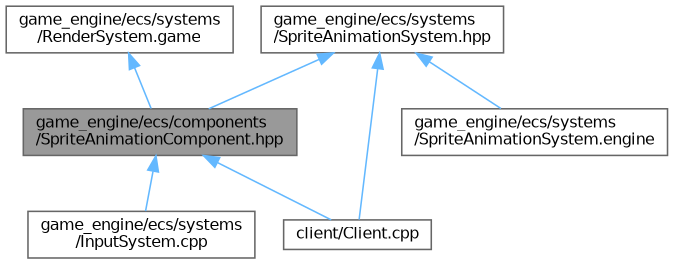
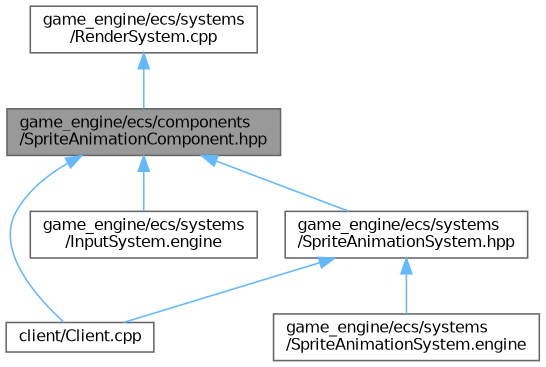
node "game_engine/ecs/systems /RenderSystem.game": label "game_engine/ecs/systems /RenderSystem.game" -> "game_engine/ecs/systems /RenderSystem.cpp"
edge "game_engine/ecs/components /SpriteAnimationComponent.hpp" -> "game_engine/ecs/systems /SpriteAnimationSystem.hpp": reversed
node "game_engine/ecs/systems /InputSystem.cpp": label "game_engine/ecs/systems /InputSystem.cpp" -> "game_engine/ecs/systems /InputSystem.engine"
